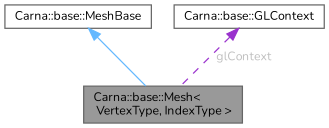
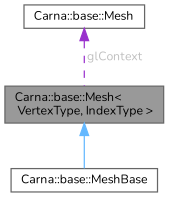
node "Carna::base::GLContext": label "Carna::base::GLContext" -> "Carna::base::Mesh"
edge "Carna::base::Mesh< VertexType, IndexType >" -> "Carna::base::MeshBase": reversed
